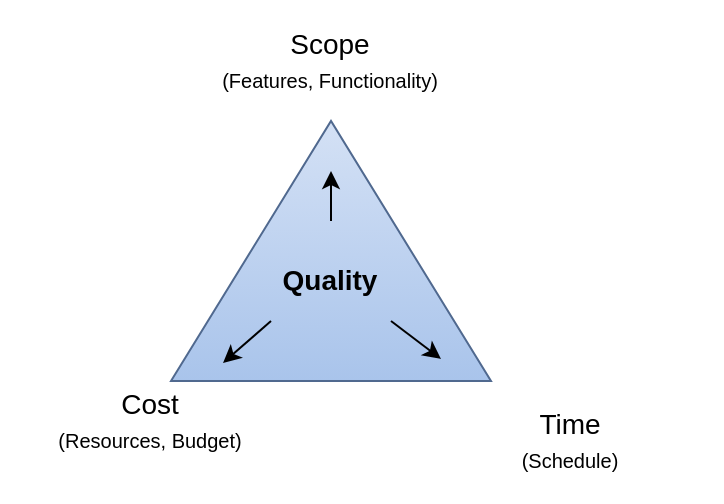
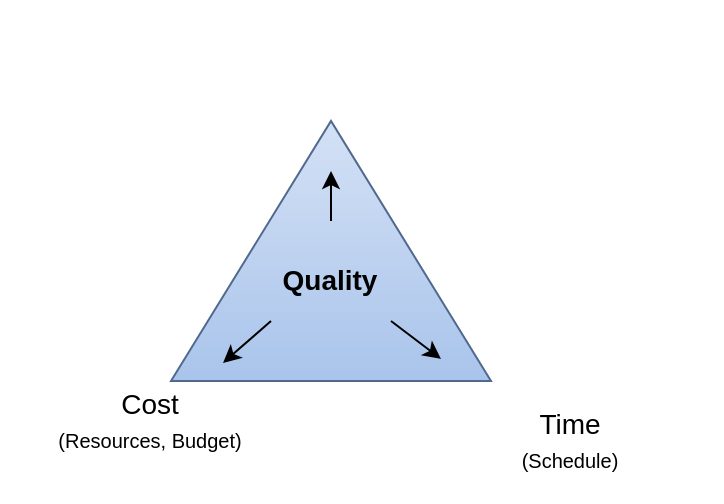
node "Scope (Features, Functionality)": removed
